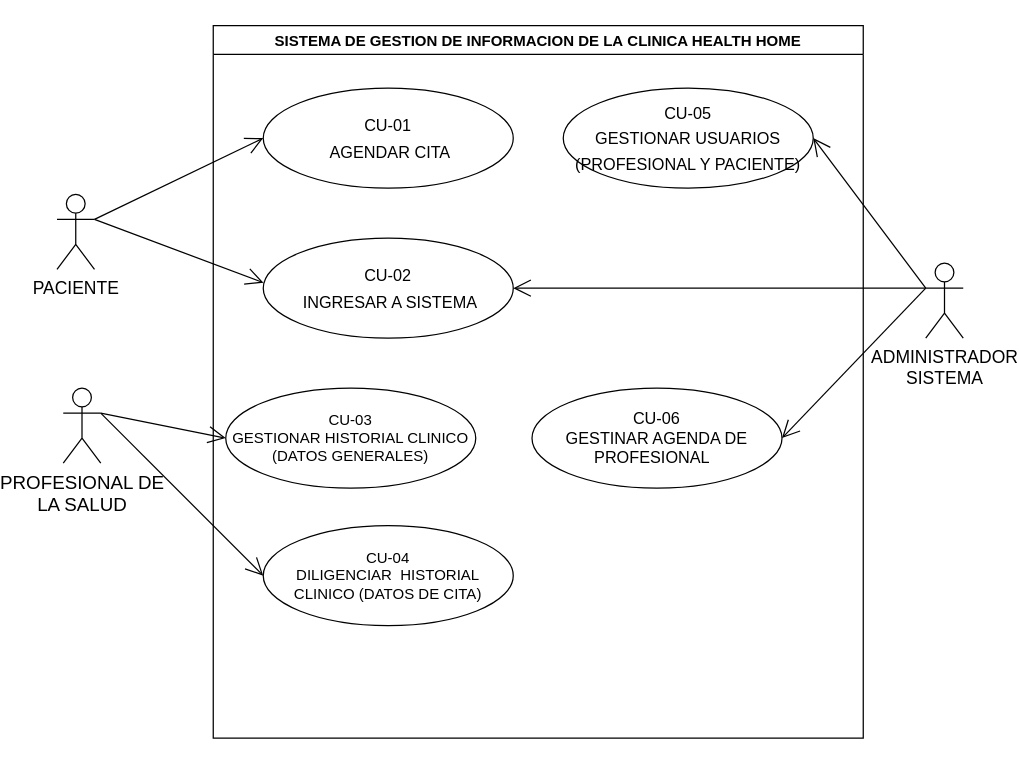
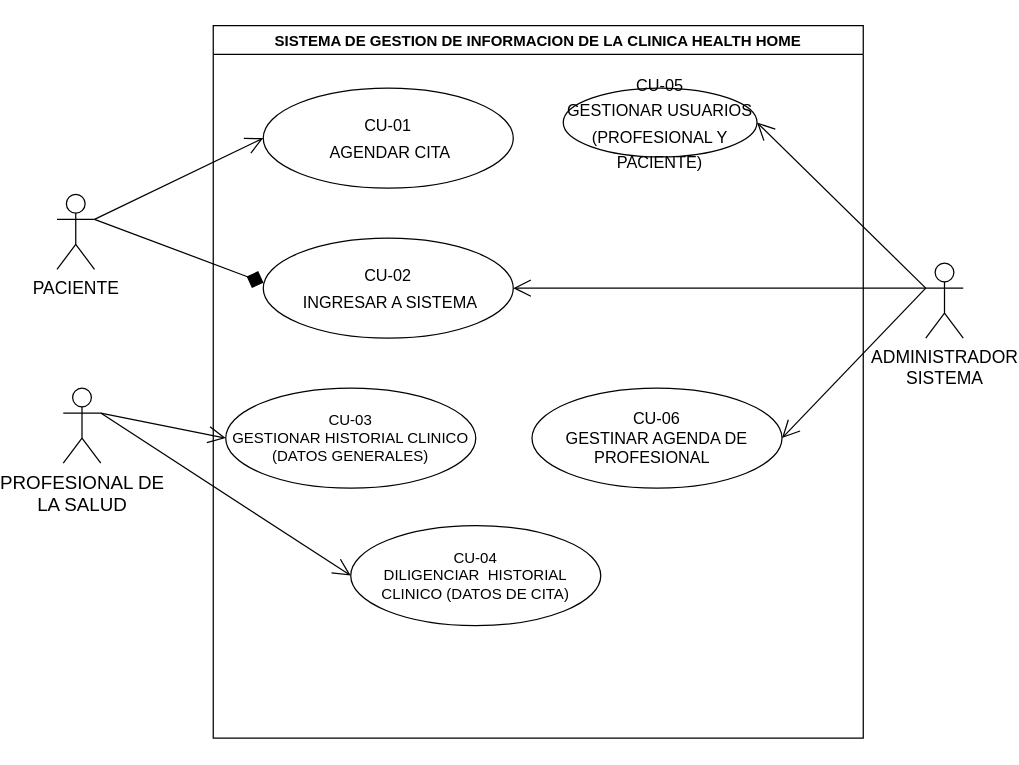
node "CU-05 GESTIONAR USUARIOS (PROFESIONAL Y PACIENTE)": size 250x100 -> 194x69
edge "PACIENTE" -> "CU-02 INGRESAR A SISTEMA": arrowhead open -> diamond
node "CU-04DILIGENCIAR HISTORIAL CLINICO (DATOS DE CITA)": moved (388, 576) -> (476, 576)
